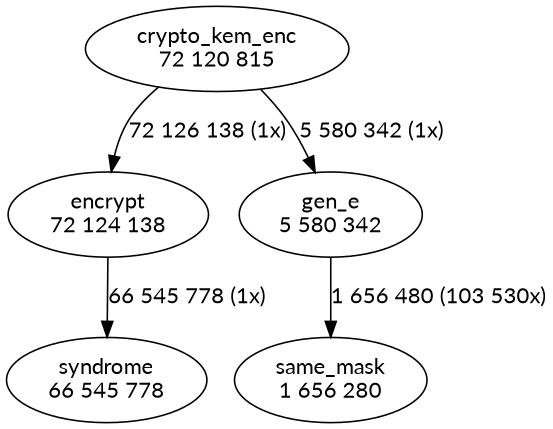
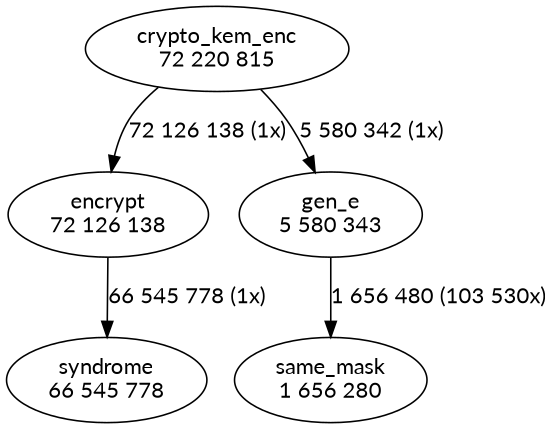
node "crypto_kem_enc 72 120 815": label "crypto_kem_enc 72 120 815" -> "crypto_kem_enc 72 220 815"
node "encrypt 72 124 138": label "encrypt 72 124 138" -> "encrypt 72 126 138"
node "gen_e 5 580 342": label "gen_e 5 580 342" -> "gen_e 5 580 343"
